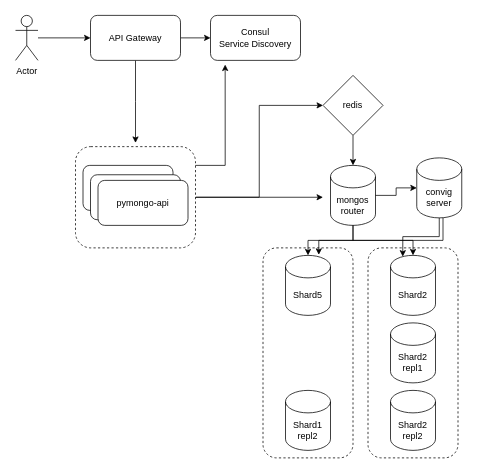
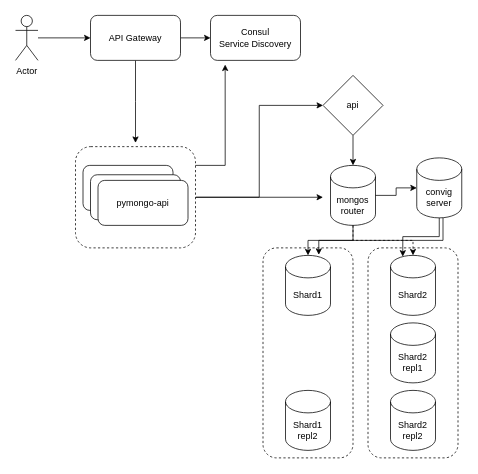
node "redis": label "redis" -> "api"
edge "mongos router" -> "Shard2": style solid -> dashed
node "Shard5": label "Shard5" -> "Shard1"
